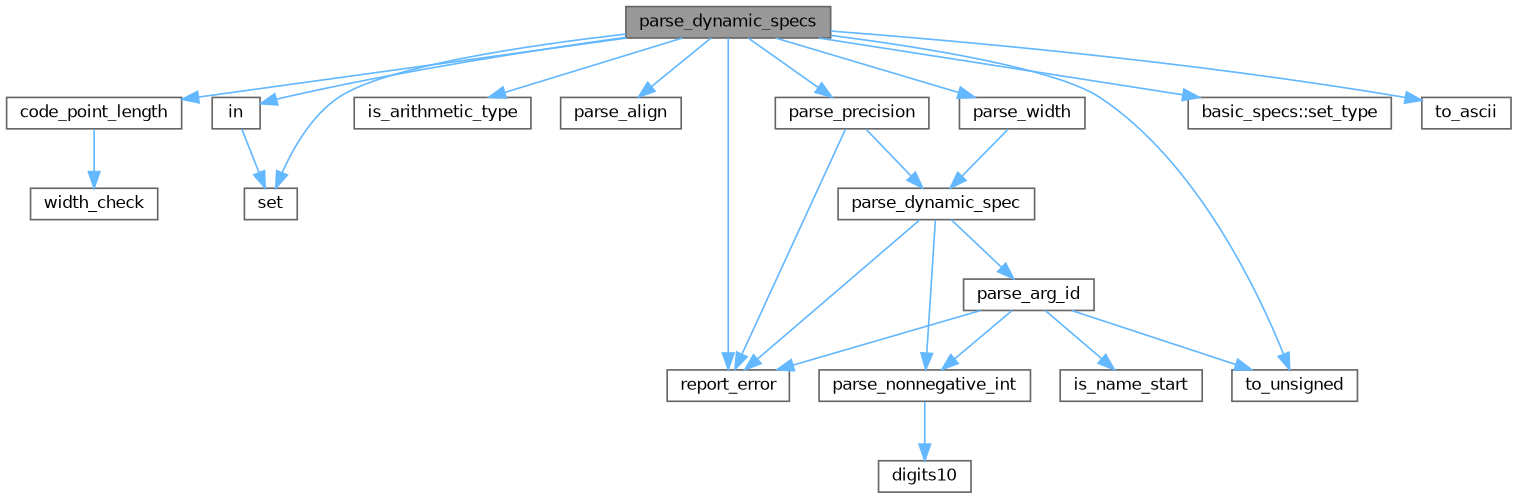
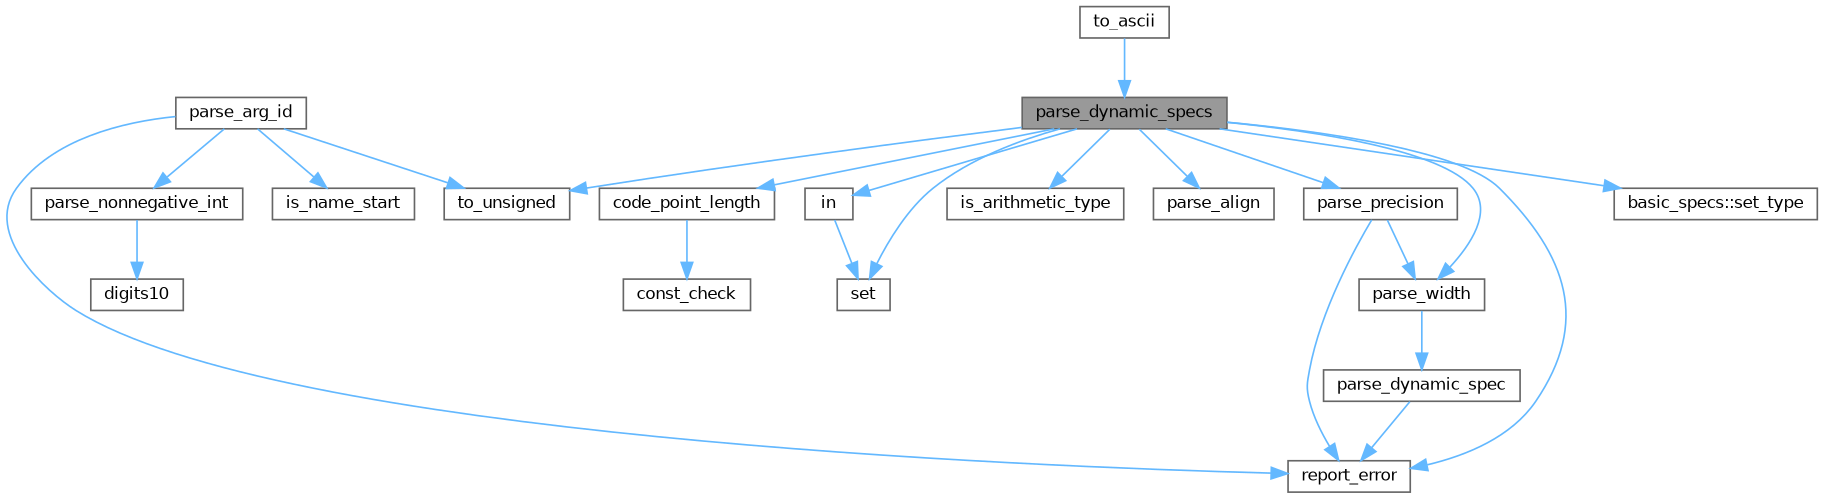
edge "parse_dynamic_specs" -> "to_ascii": reversed
edge "parse_precision" -> "parse_dynamic_spec": now "parse_precision" -> "parse_width"
node "width_check": label "width_check" -> "const_check"
edge "parse_dynamic_spec" -> "parse_arg_id": removed
edge "parse_dynamic_spec" -> "parse_nonnegative_int": removed
